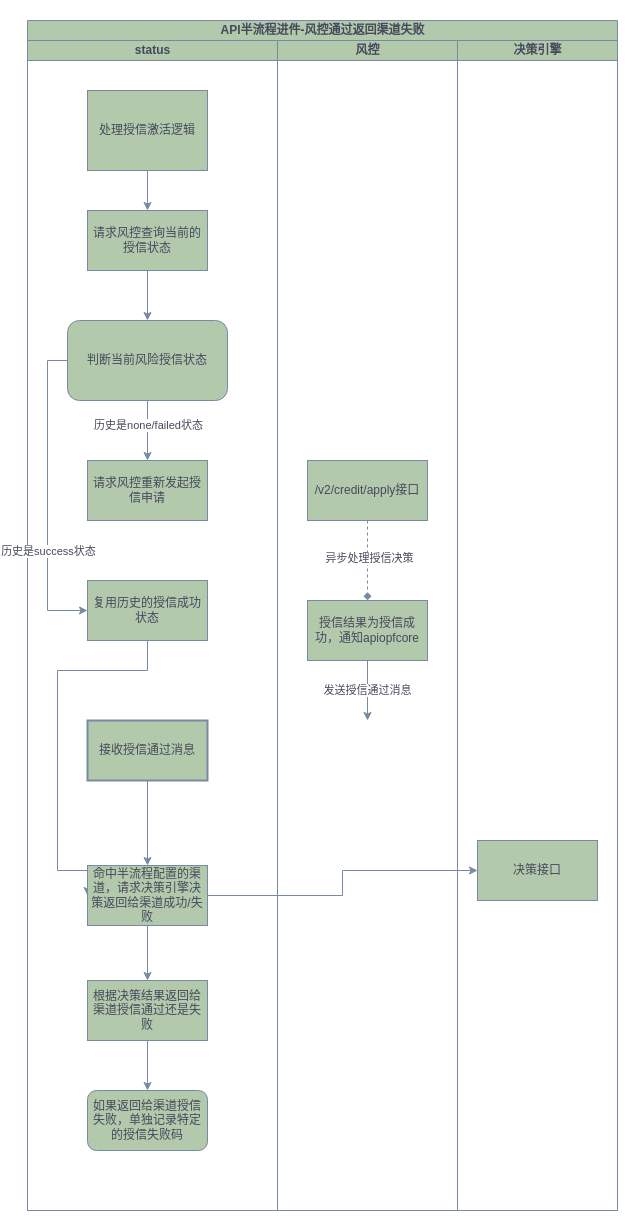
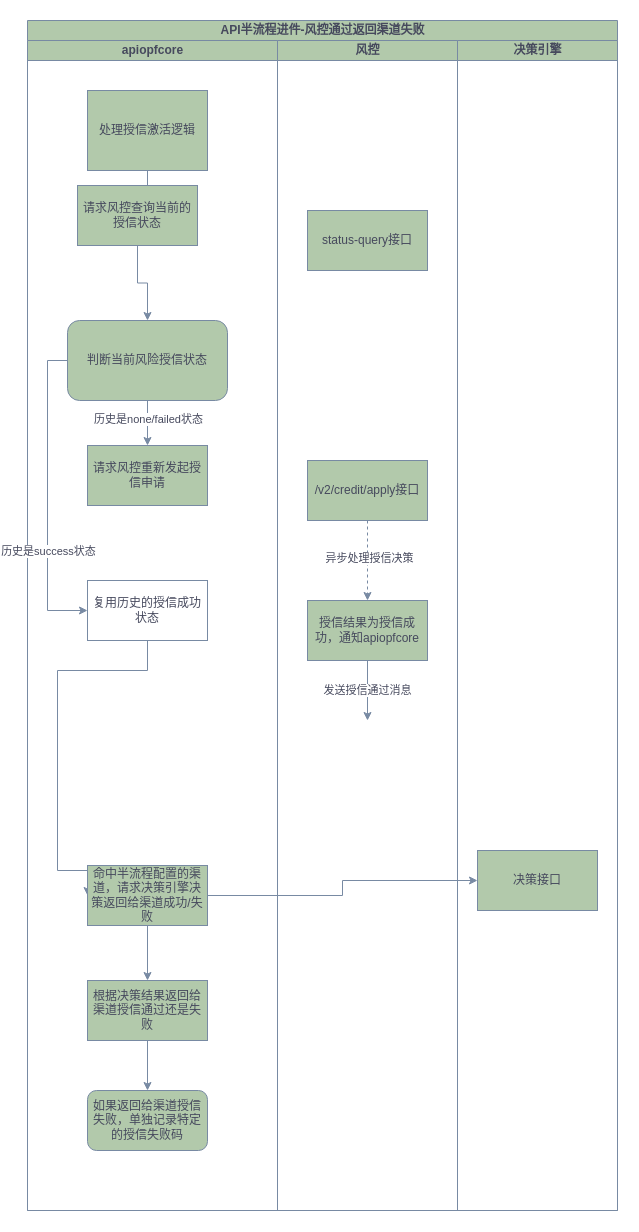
node "status": label "status" -> "apiopfcore"
node "请求风控查询当前的授信状态": moved (148, 241) -> (138, 216)
node "status-query接口": added
node "请求风控重新发起授信申请": moved (148, 491) -> (148, 476)
edge "/v2/credit/apply接口" -> "授信结果为授信成功，通知apiopfcore": arrowhead diamond -> classic
node "复用历史的授信成功状态": fillcolor #b2c9ab -> #ffffff
node "接收授信通过消息": removed
edge "接收授信通过消息" -> "命中半流程配置的渠道，请求决策引擎决策返回给渠道成功/失败": removed
node "决策接口": moved (538, 871) -> (538, 881)
